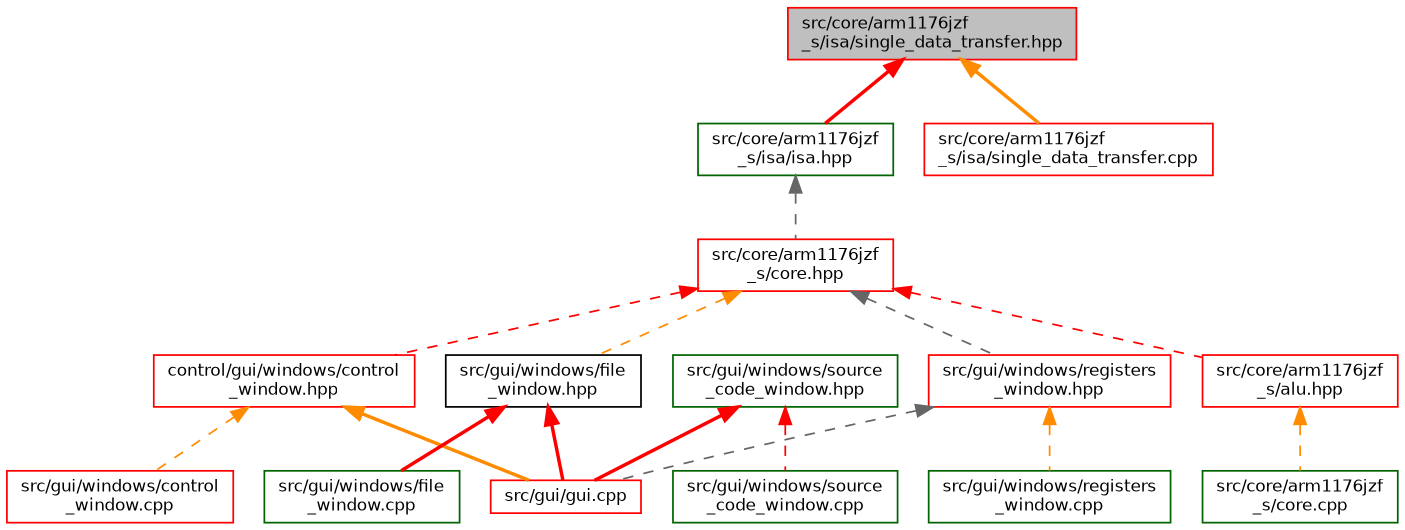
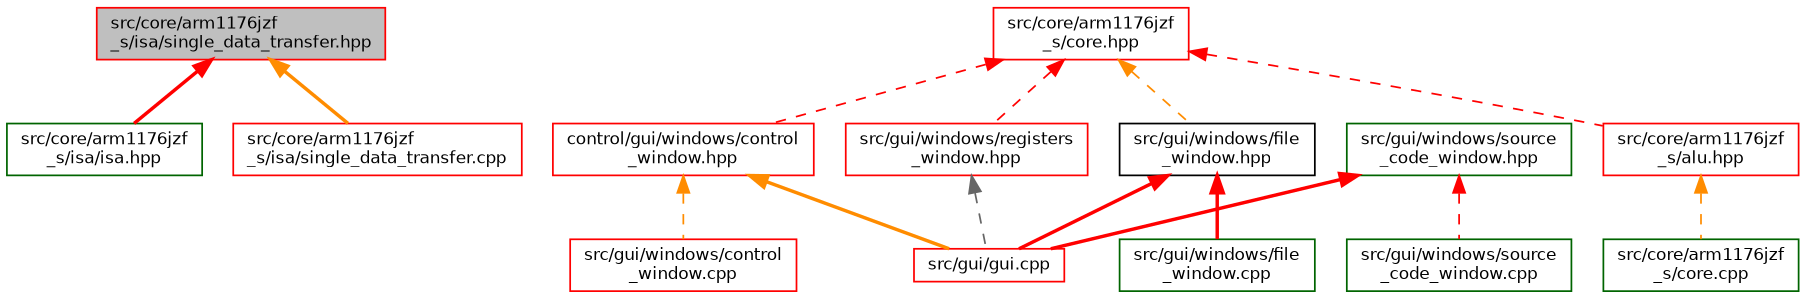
edge "src/core/arm1176jzf _s/core.hpp" -> "src/core/arm1176jzf _s/isa/isa.hpp": removed
edge "src/gui/windows/registers _window.hpp" -> "src/core/arm1176jzf _s/core.hpp": color gray40 -> red
node "src/gui/windows/registers _window.cpp": removed
